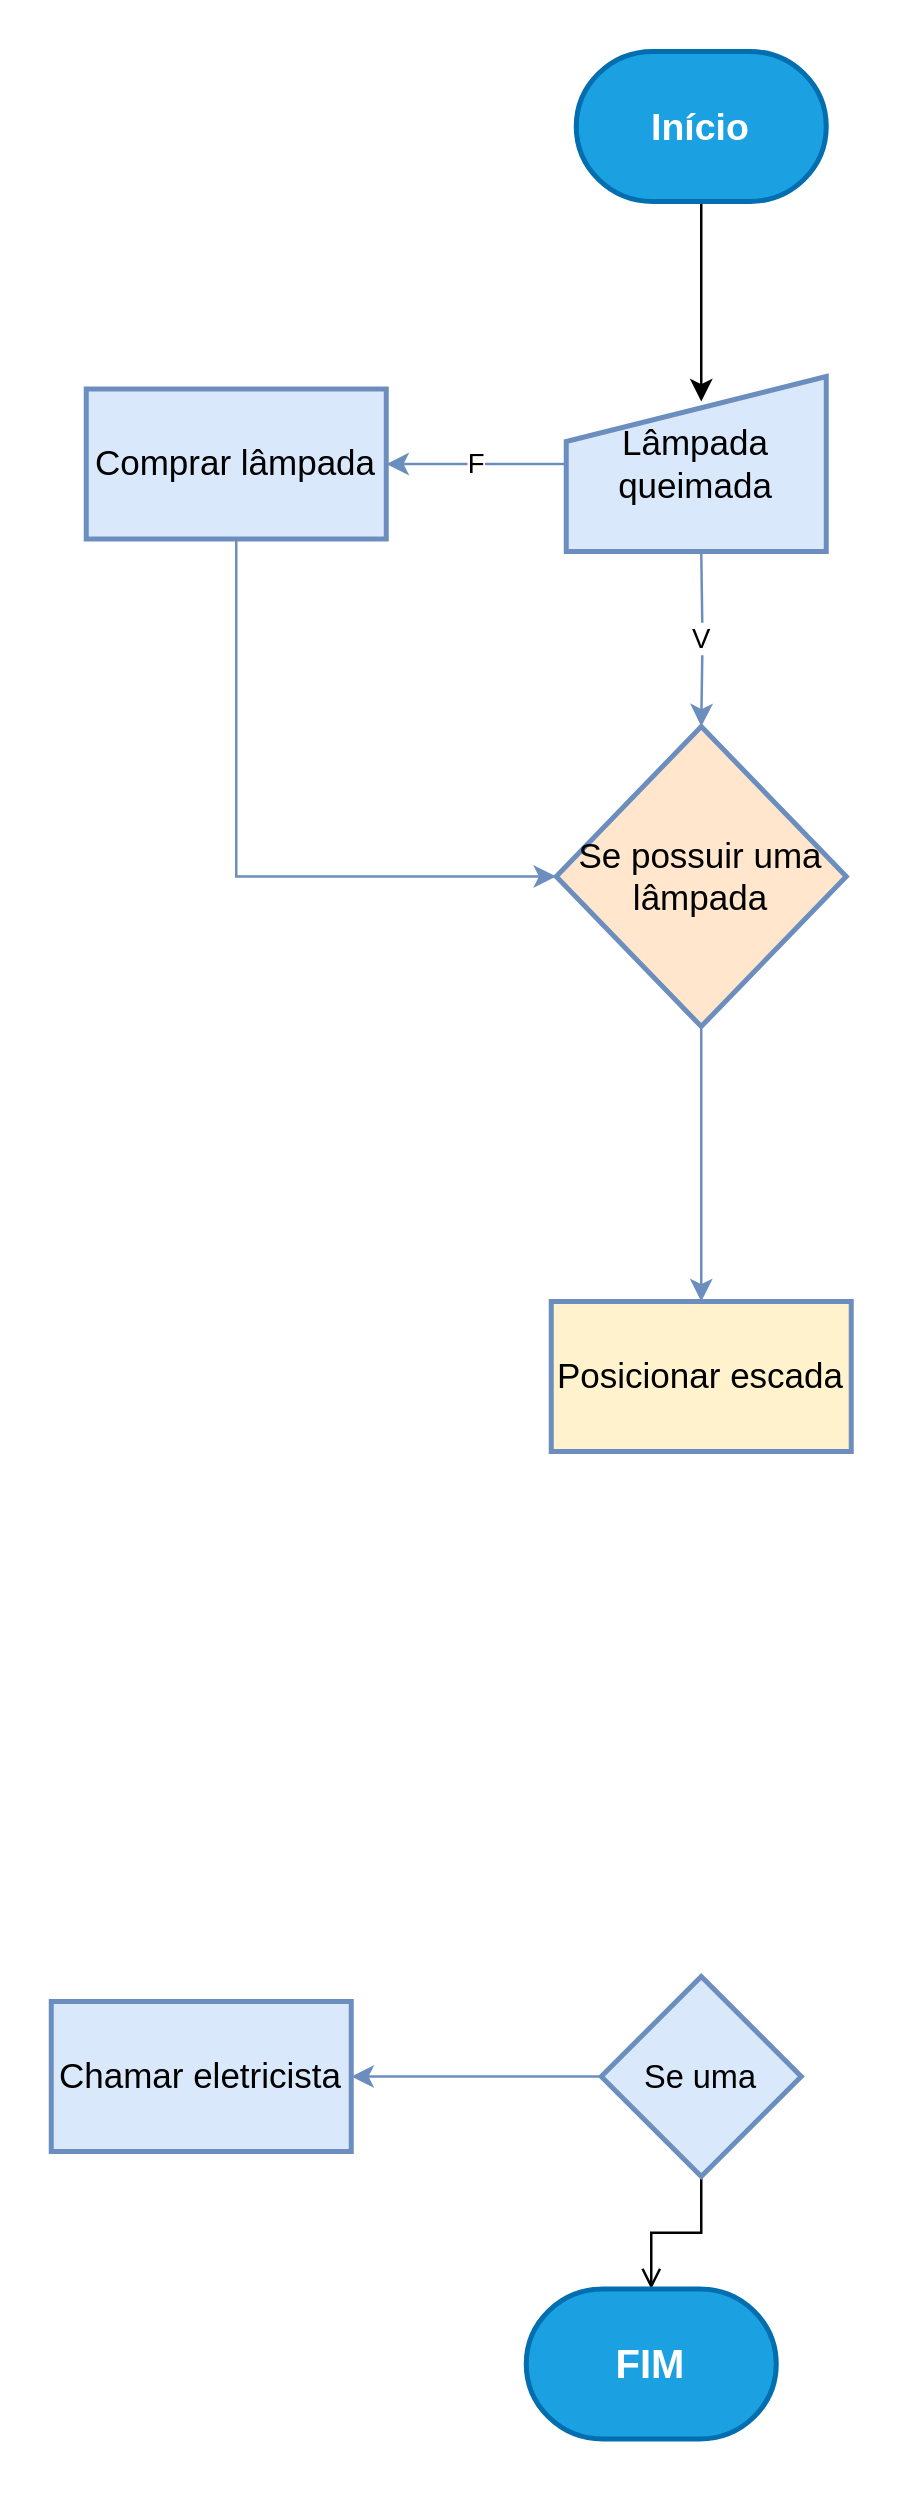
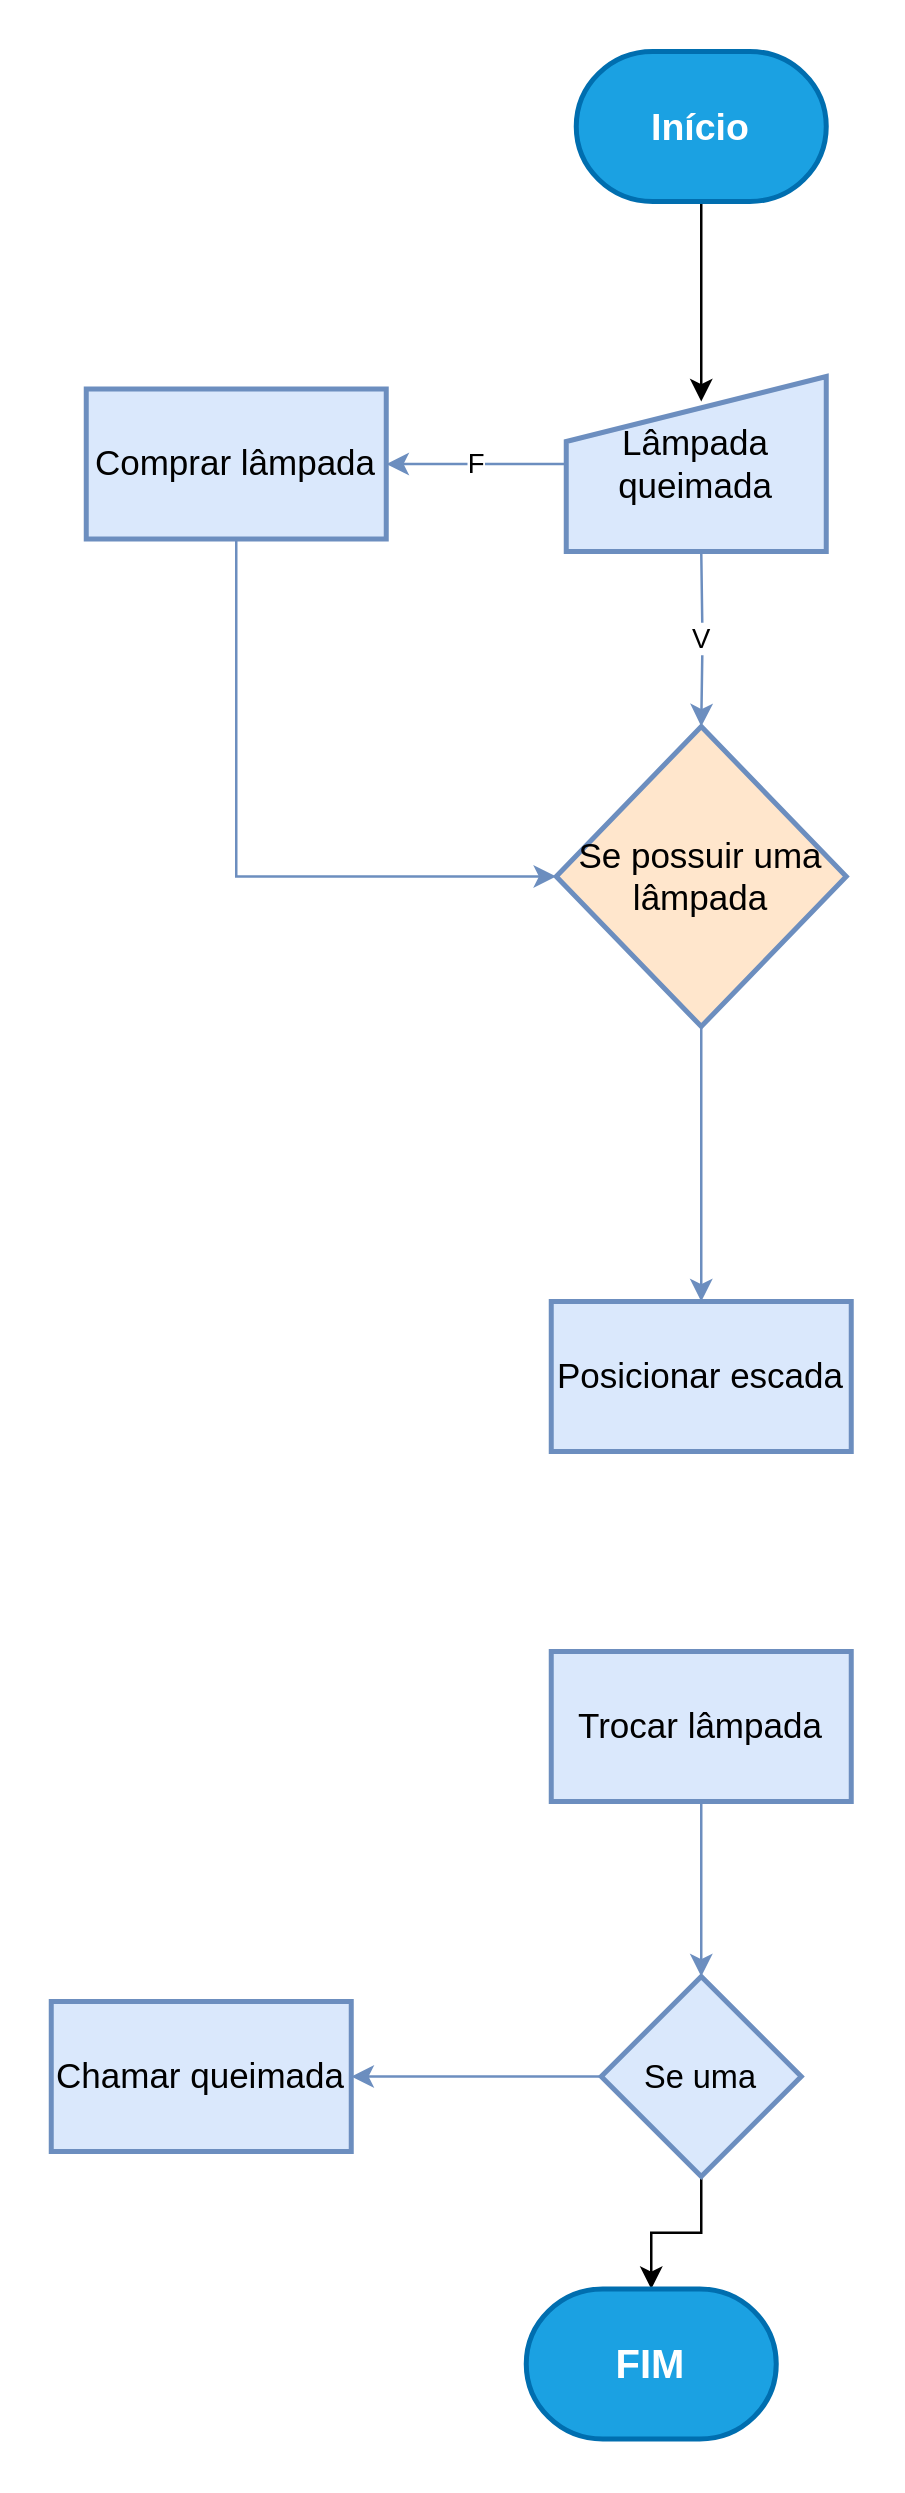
node "Posicionar escada": fillcolor #fff2cc -> #dae8fc
node "Trocar lâmpada": added
edge "Trocar lâmpada" -> "Se uma": added
node "Chamar eletricista": label "Chamar eletricista" -> "Chamar queimada"
edge "Se uma" -> "FIM": arrowhead open -> classic
